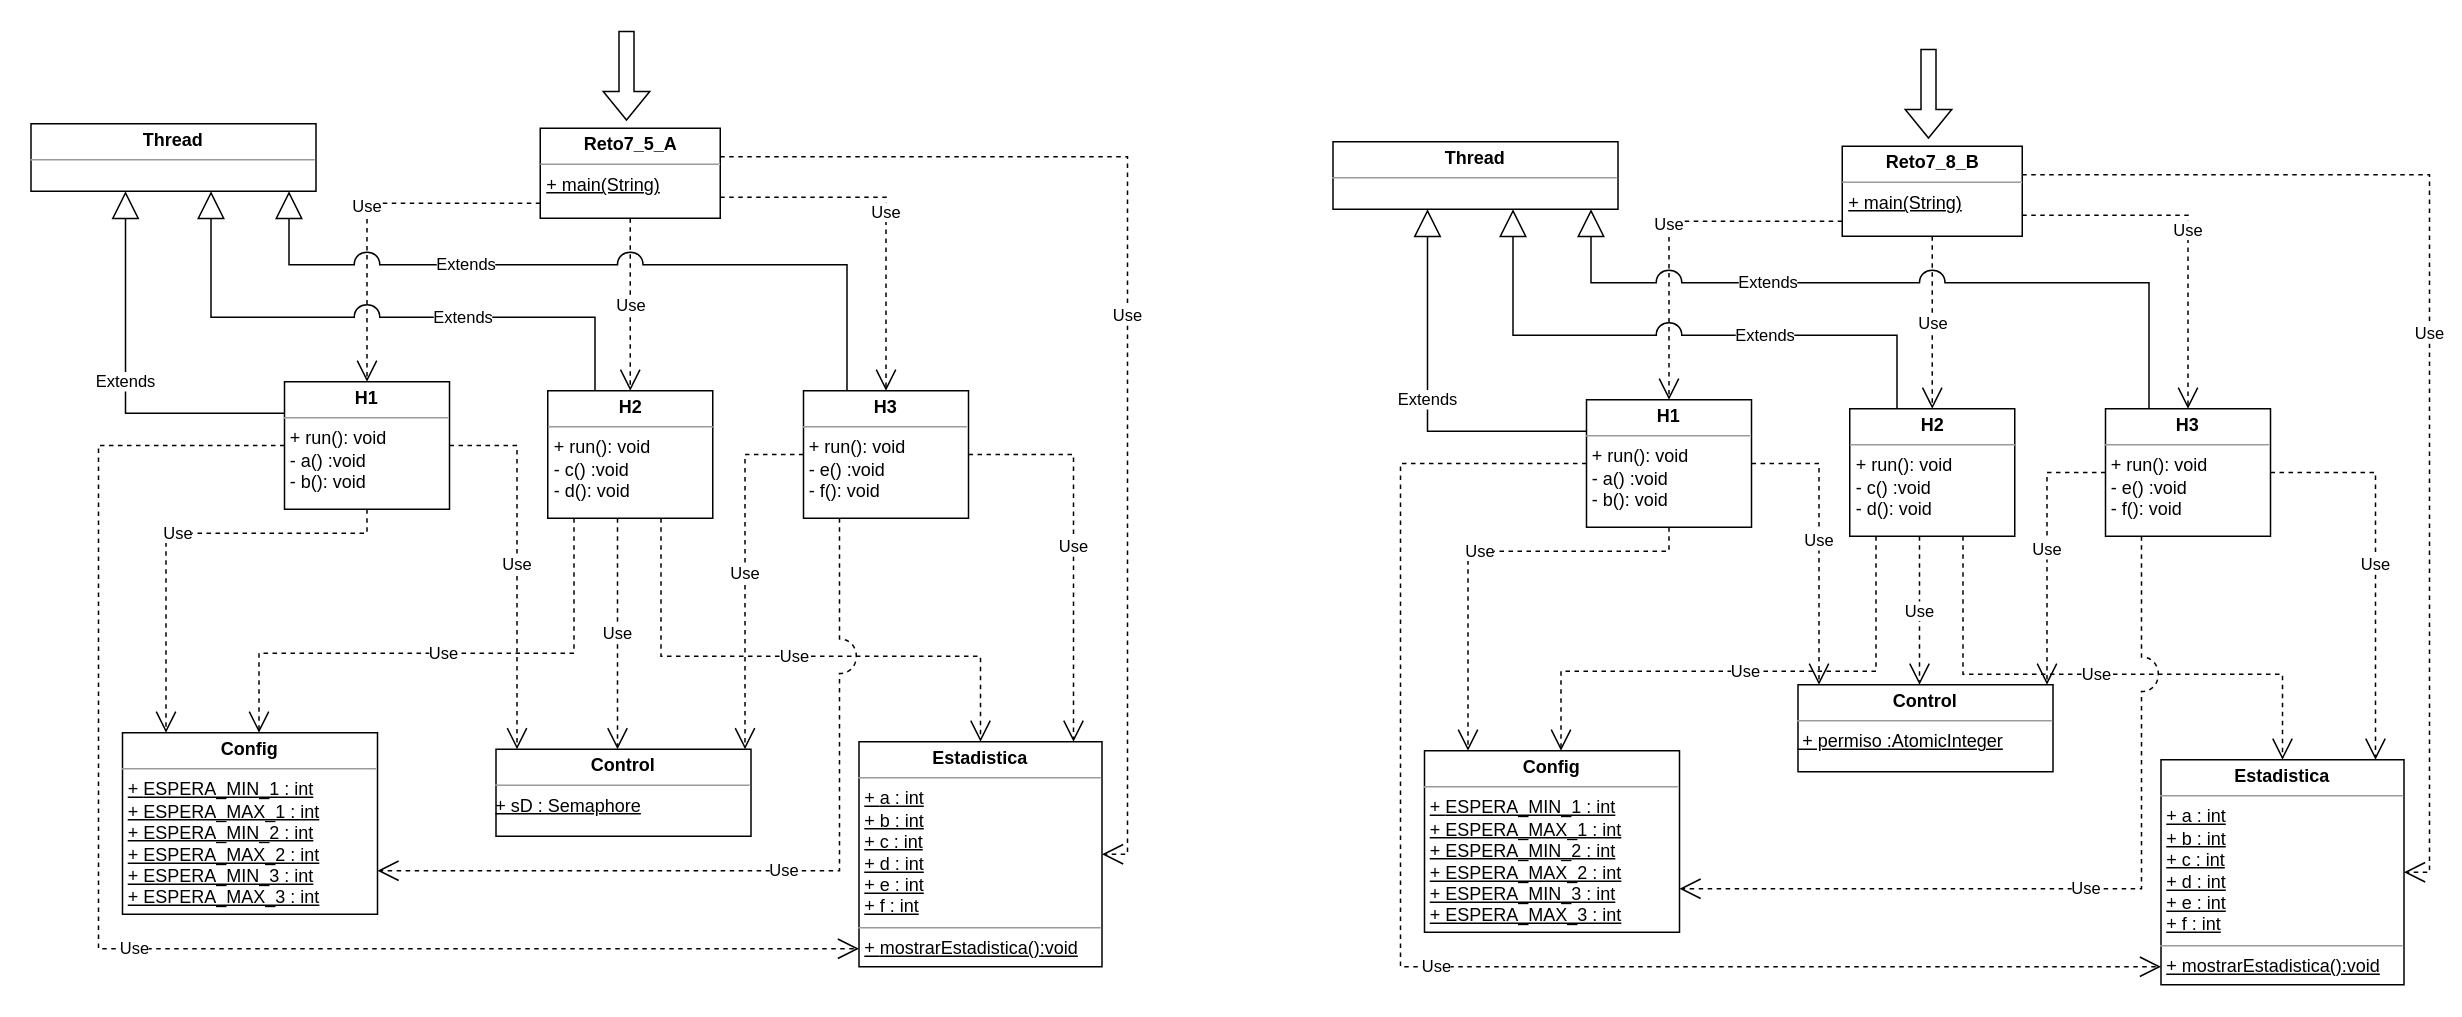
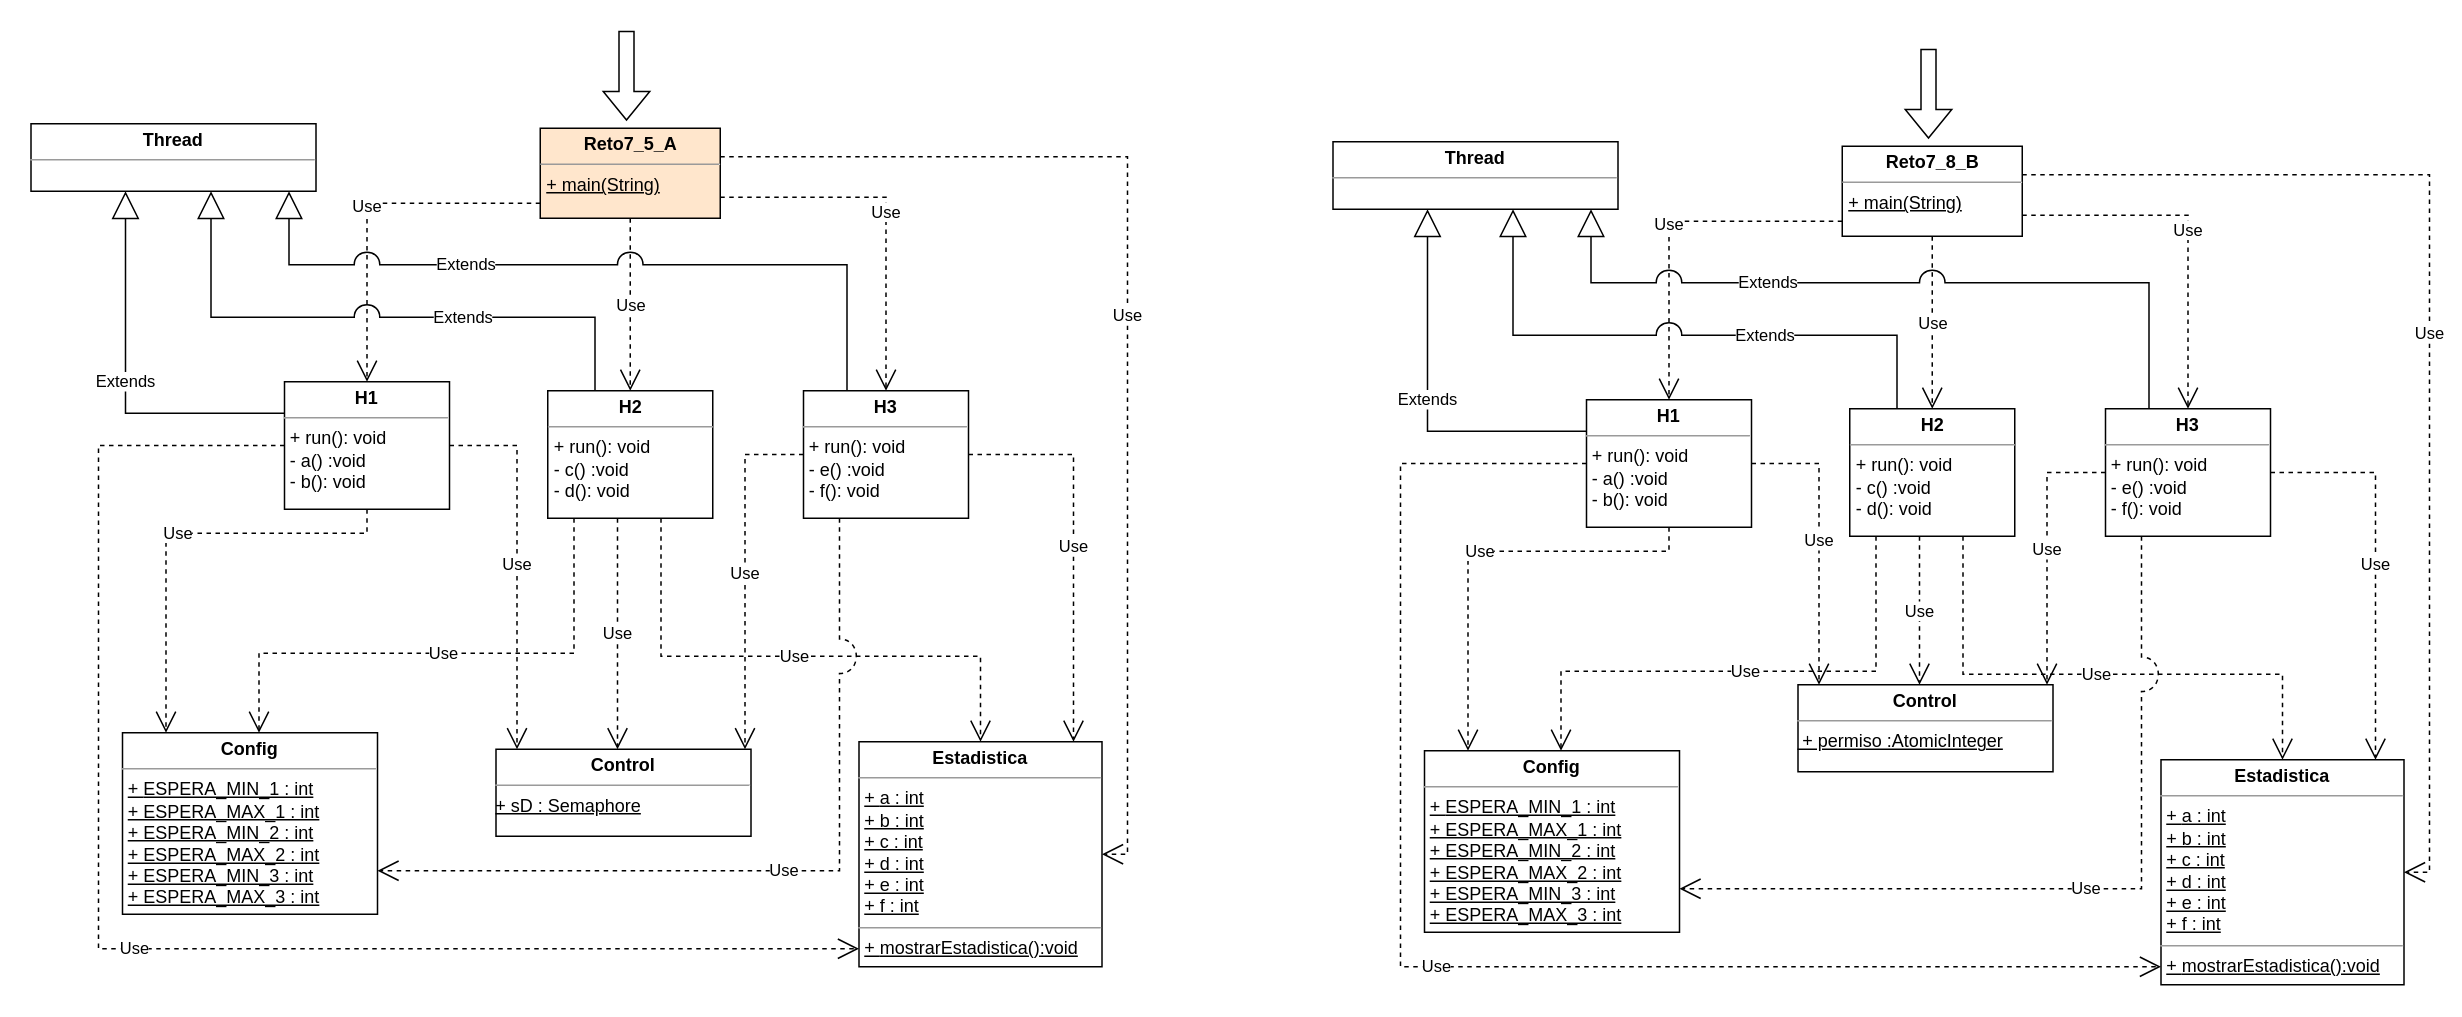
node "Reto7_5_A + main(String)": fillcolor #ffffff -> #ffe6cc
